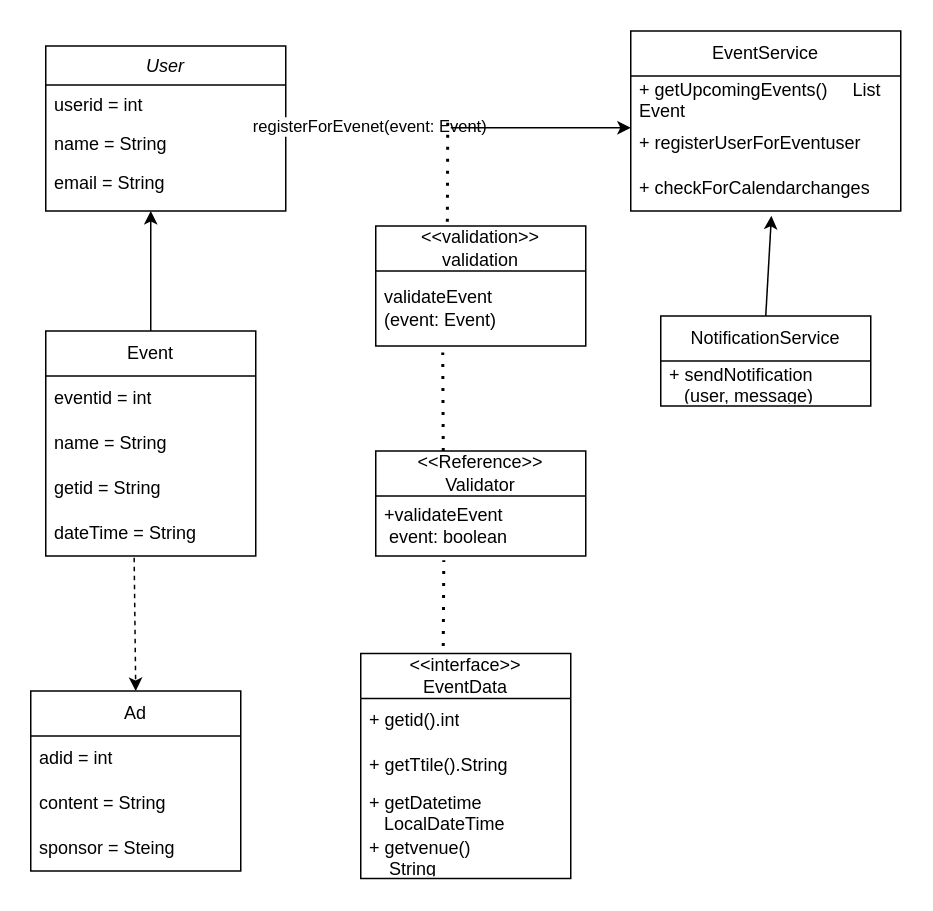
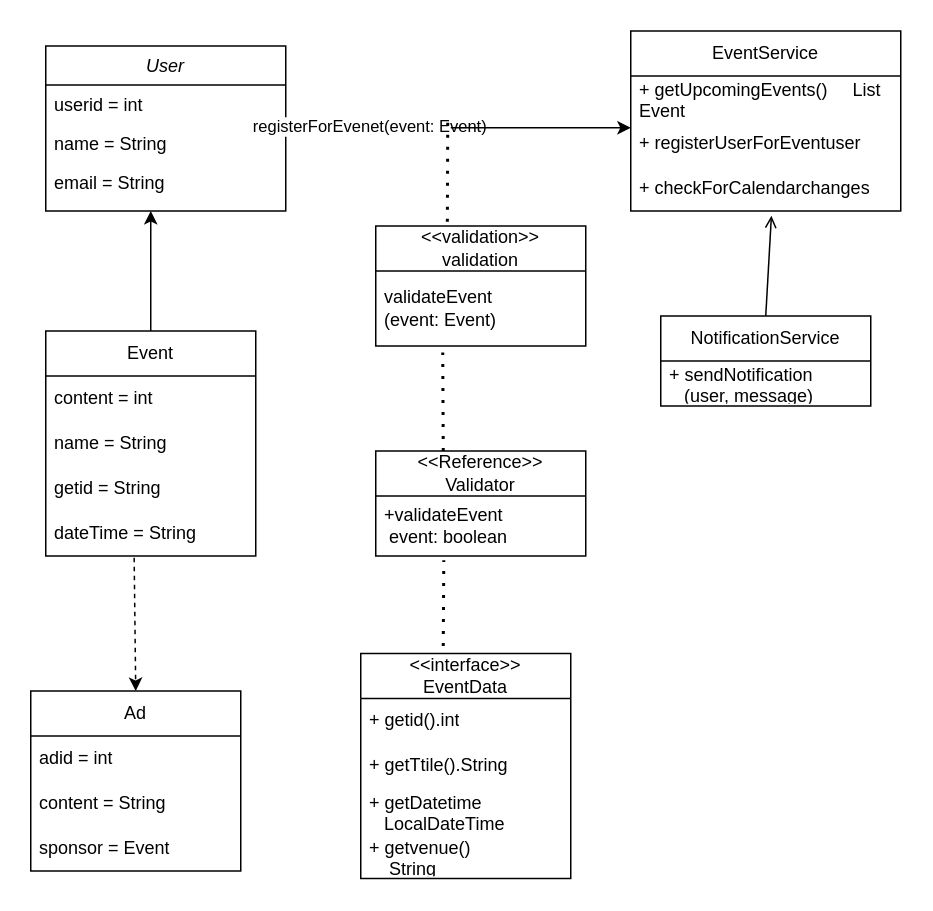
edge "NotificationService" -> "+ checkForCalendarchanges": arrowhead classic -> open
node "eventid = int": label "eventid = int" -> "content = int"
node "sponsor = Steing": label "sponsor = Steing" -> "sponsor = Event"
